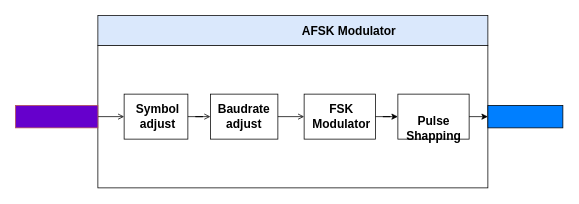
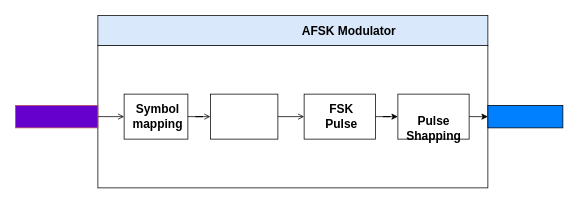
node "Symbol adjust": label "Symbol adjust" -> "Symbol mapping"
node "Baudrate adjust": removed
node "FSK Modulator": label "FSK Modulator" -> "FSK Pulse"
